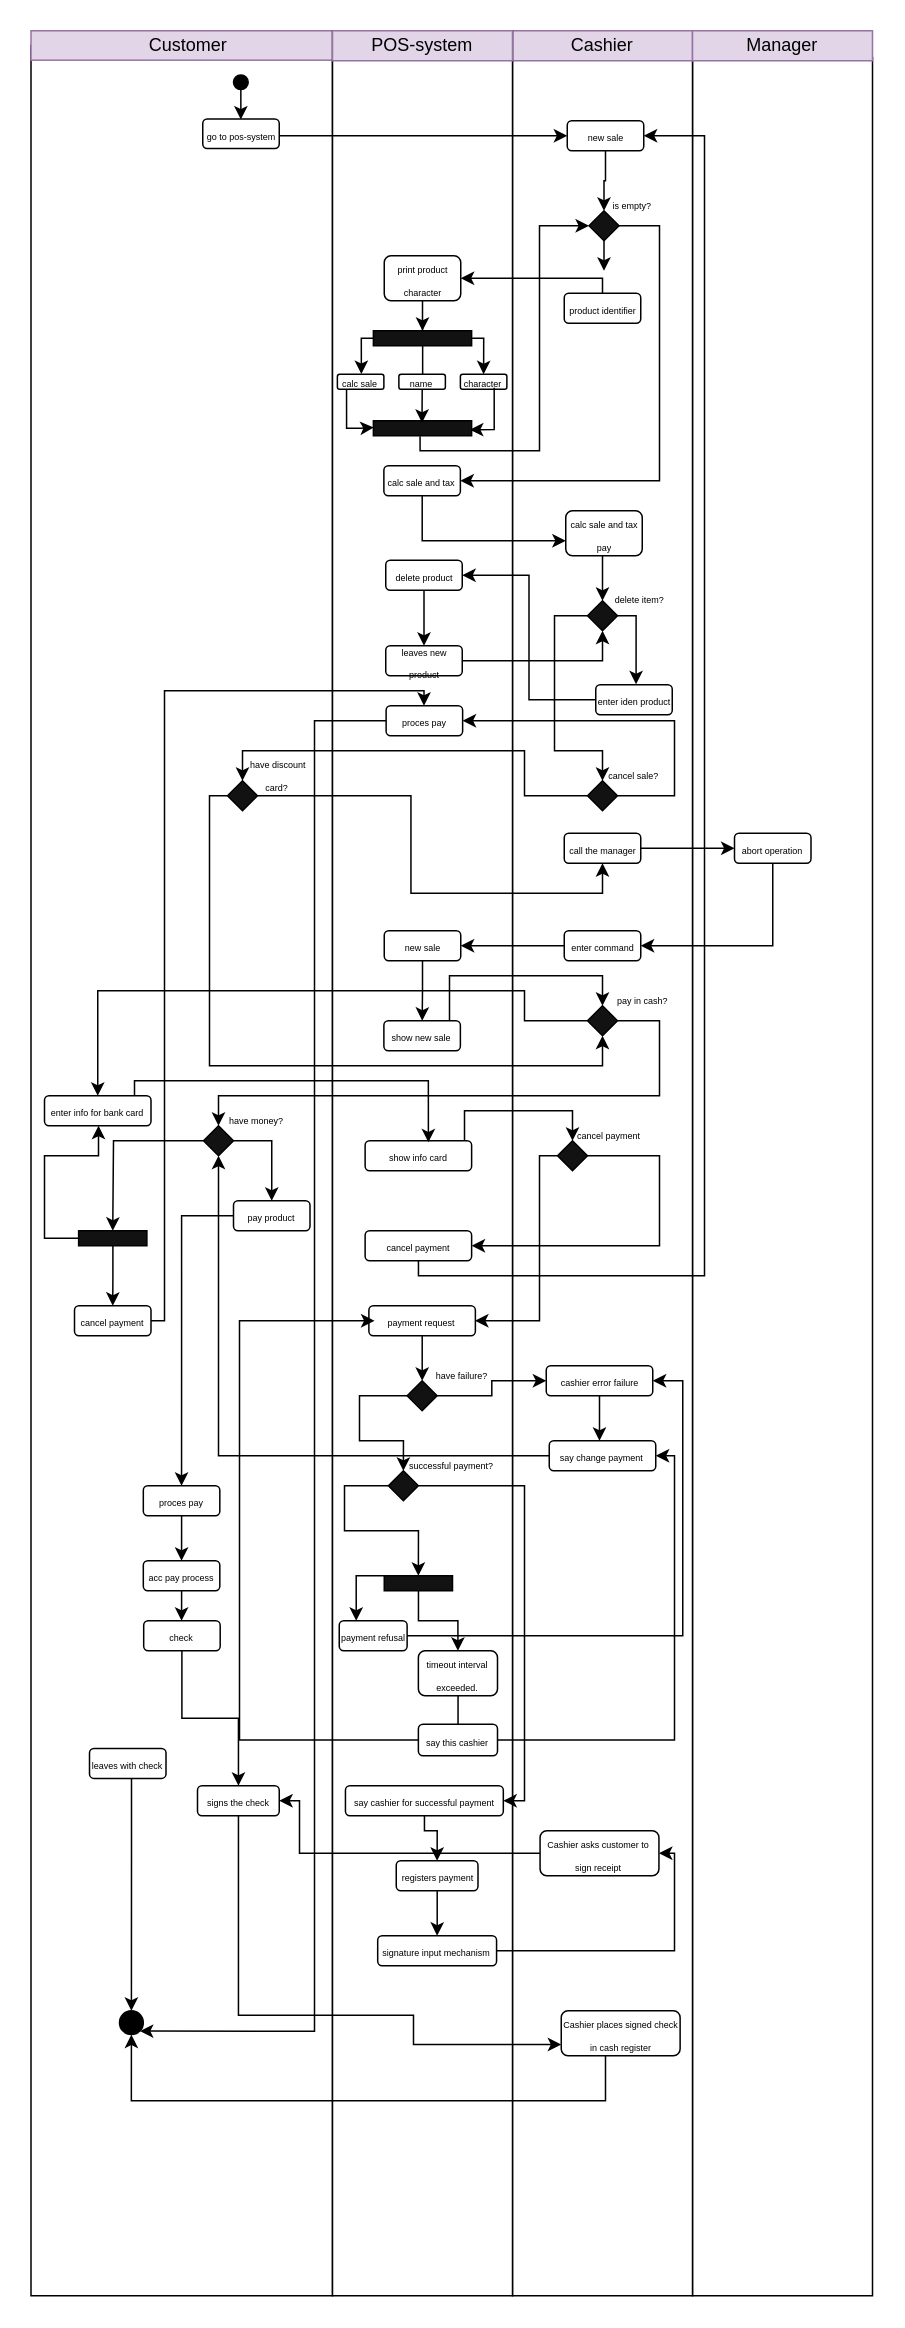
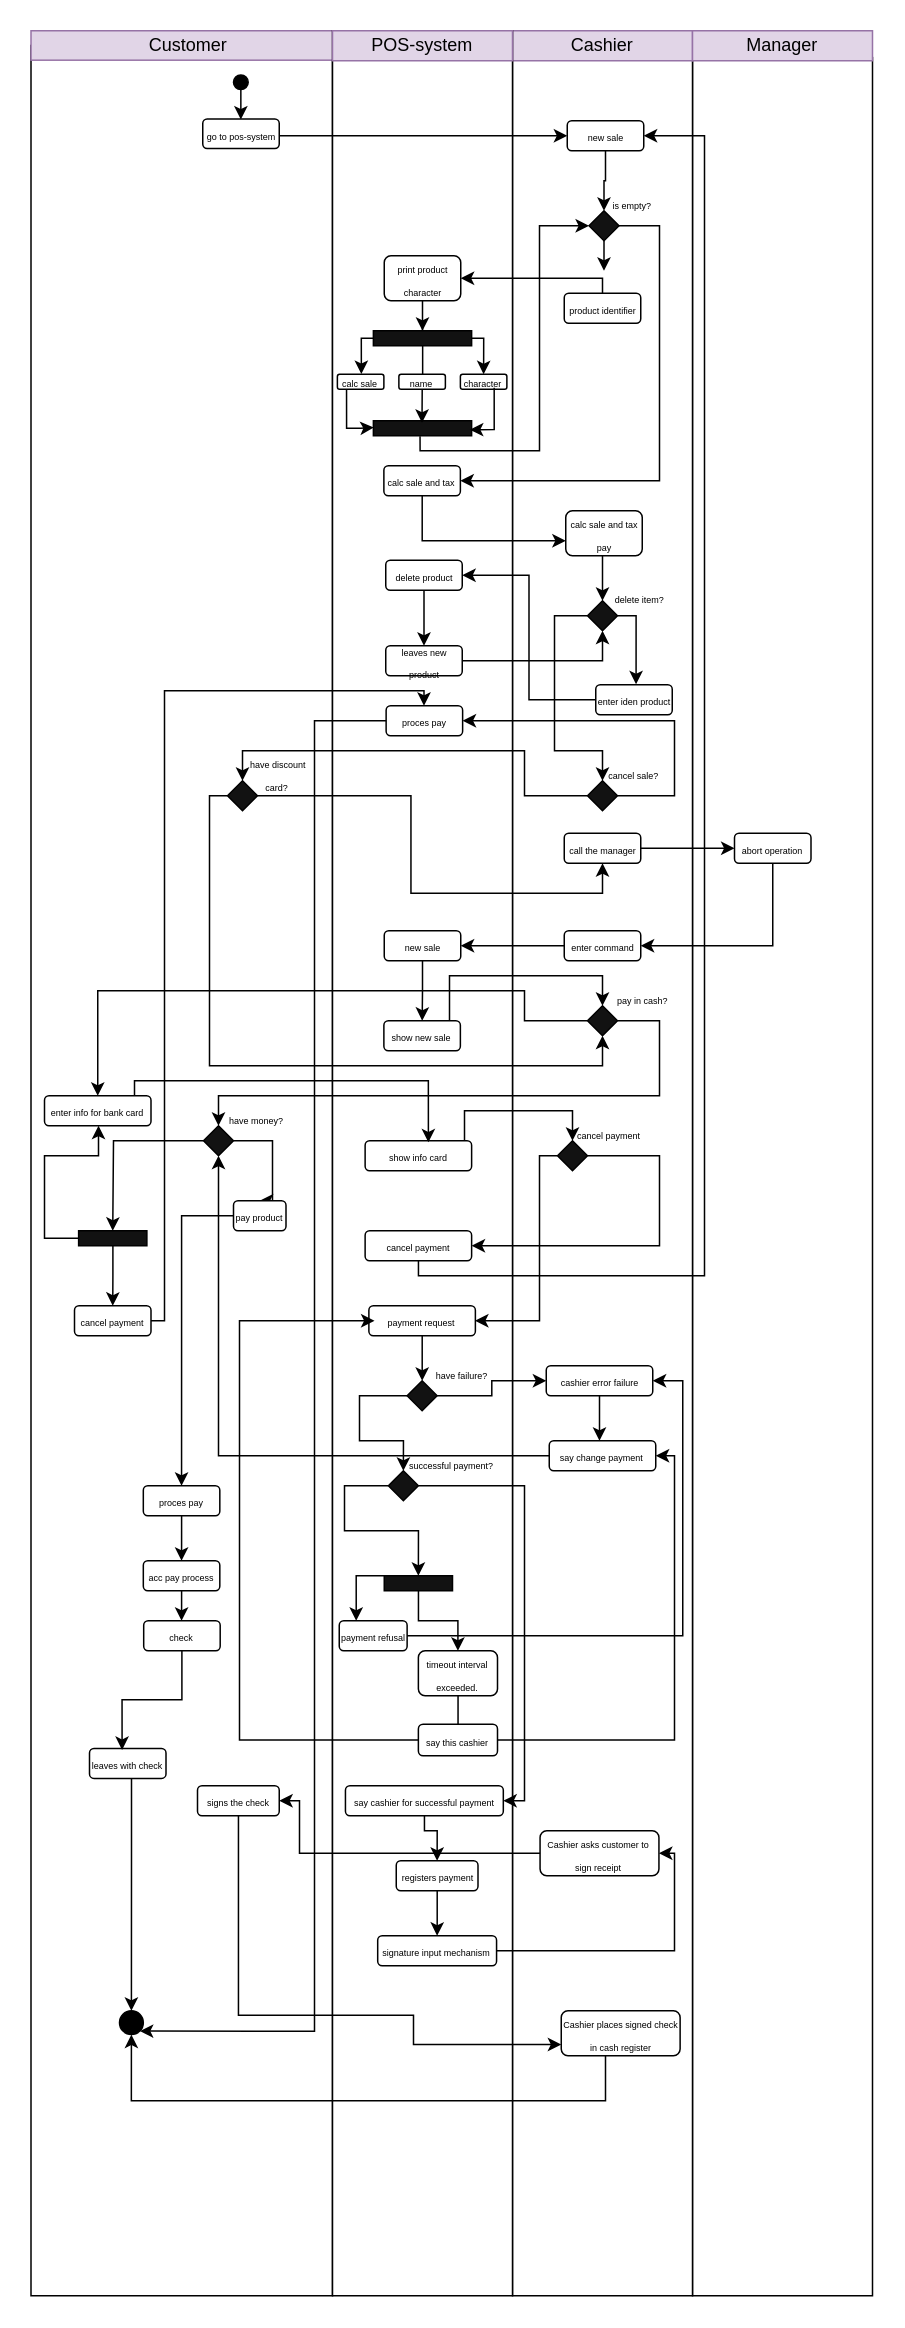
node "pay product": size 77x30 -> 53x30
edge "check" -> "signs the check": now "check" -> "leaves with check"
